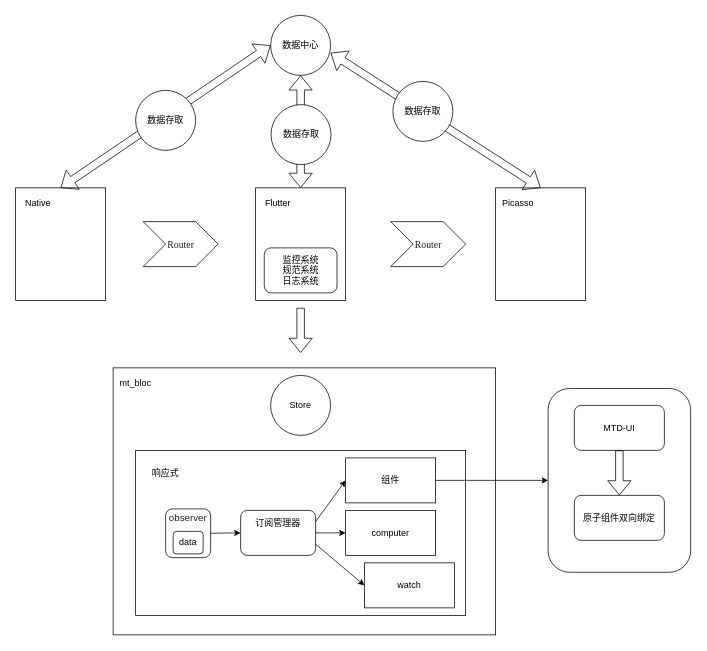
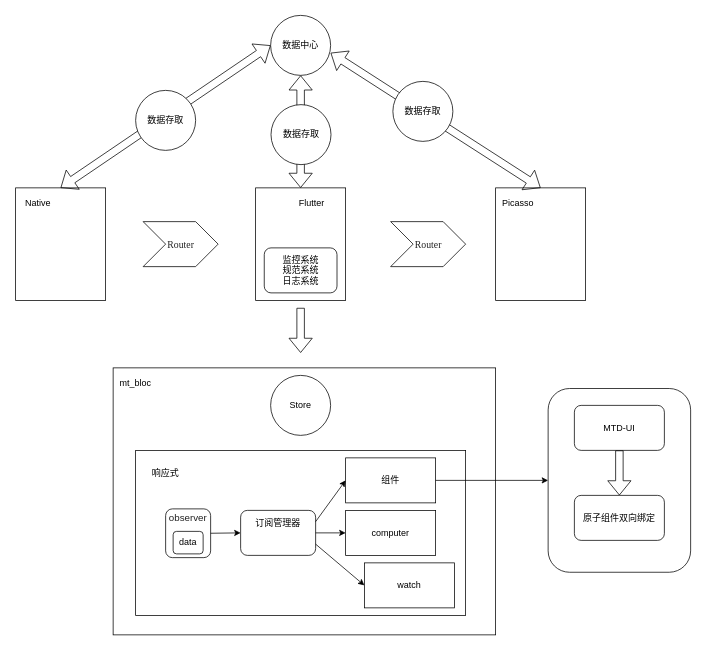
node "Flutter": moved (278, 203) -> (312, 203)
